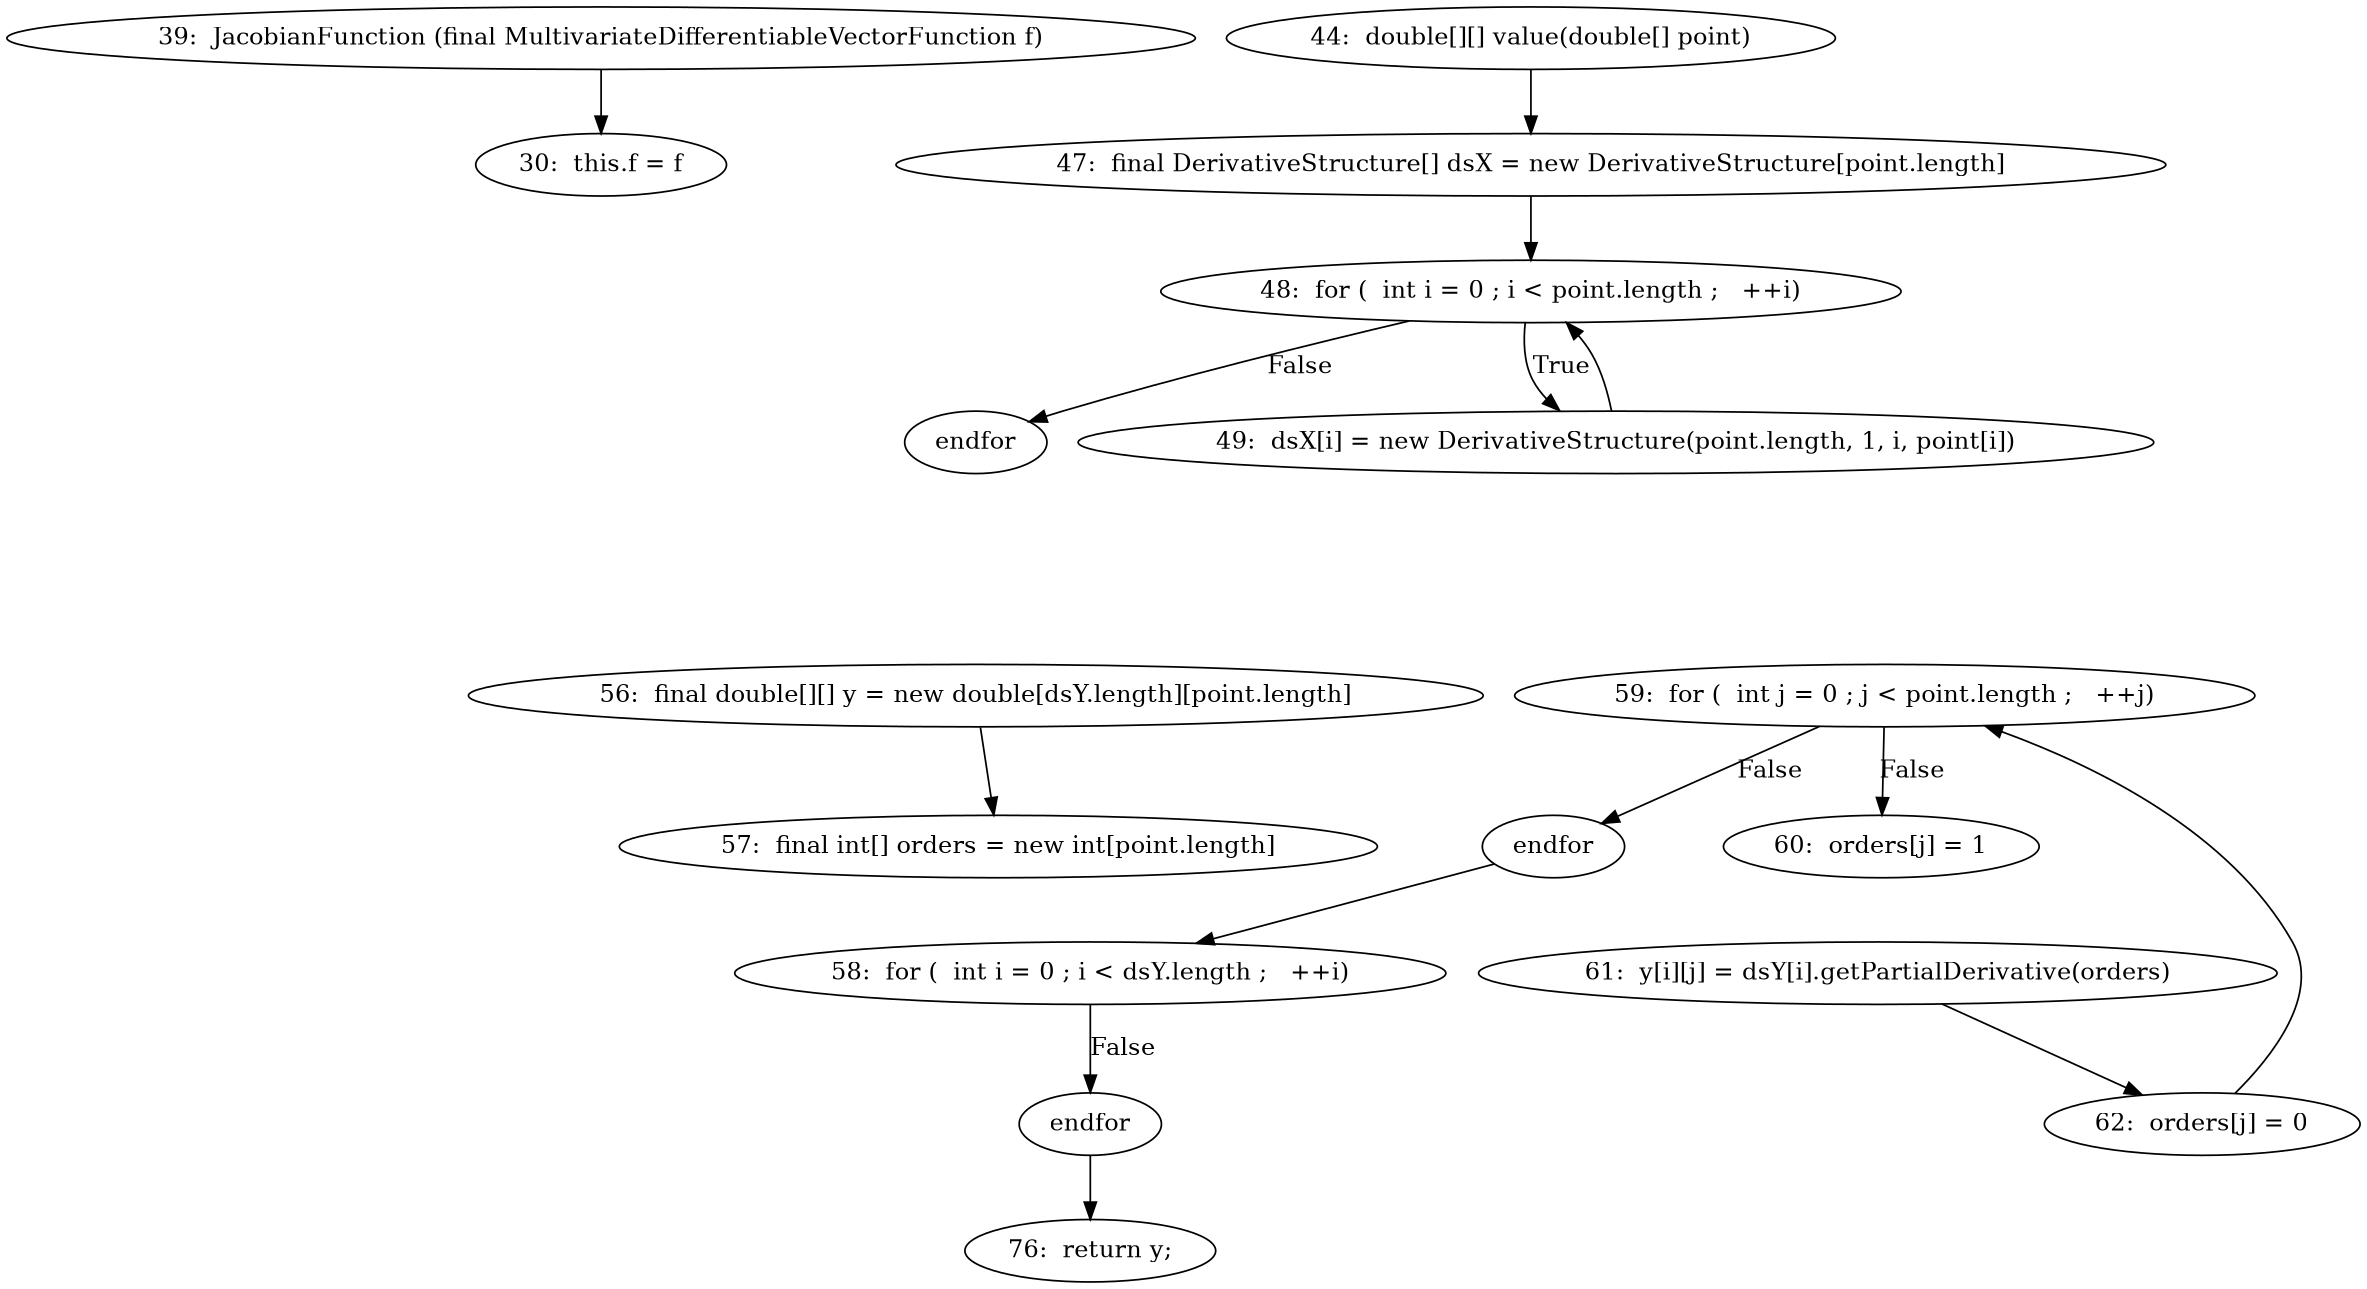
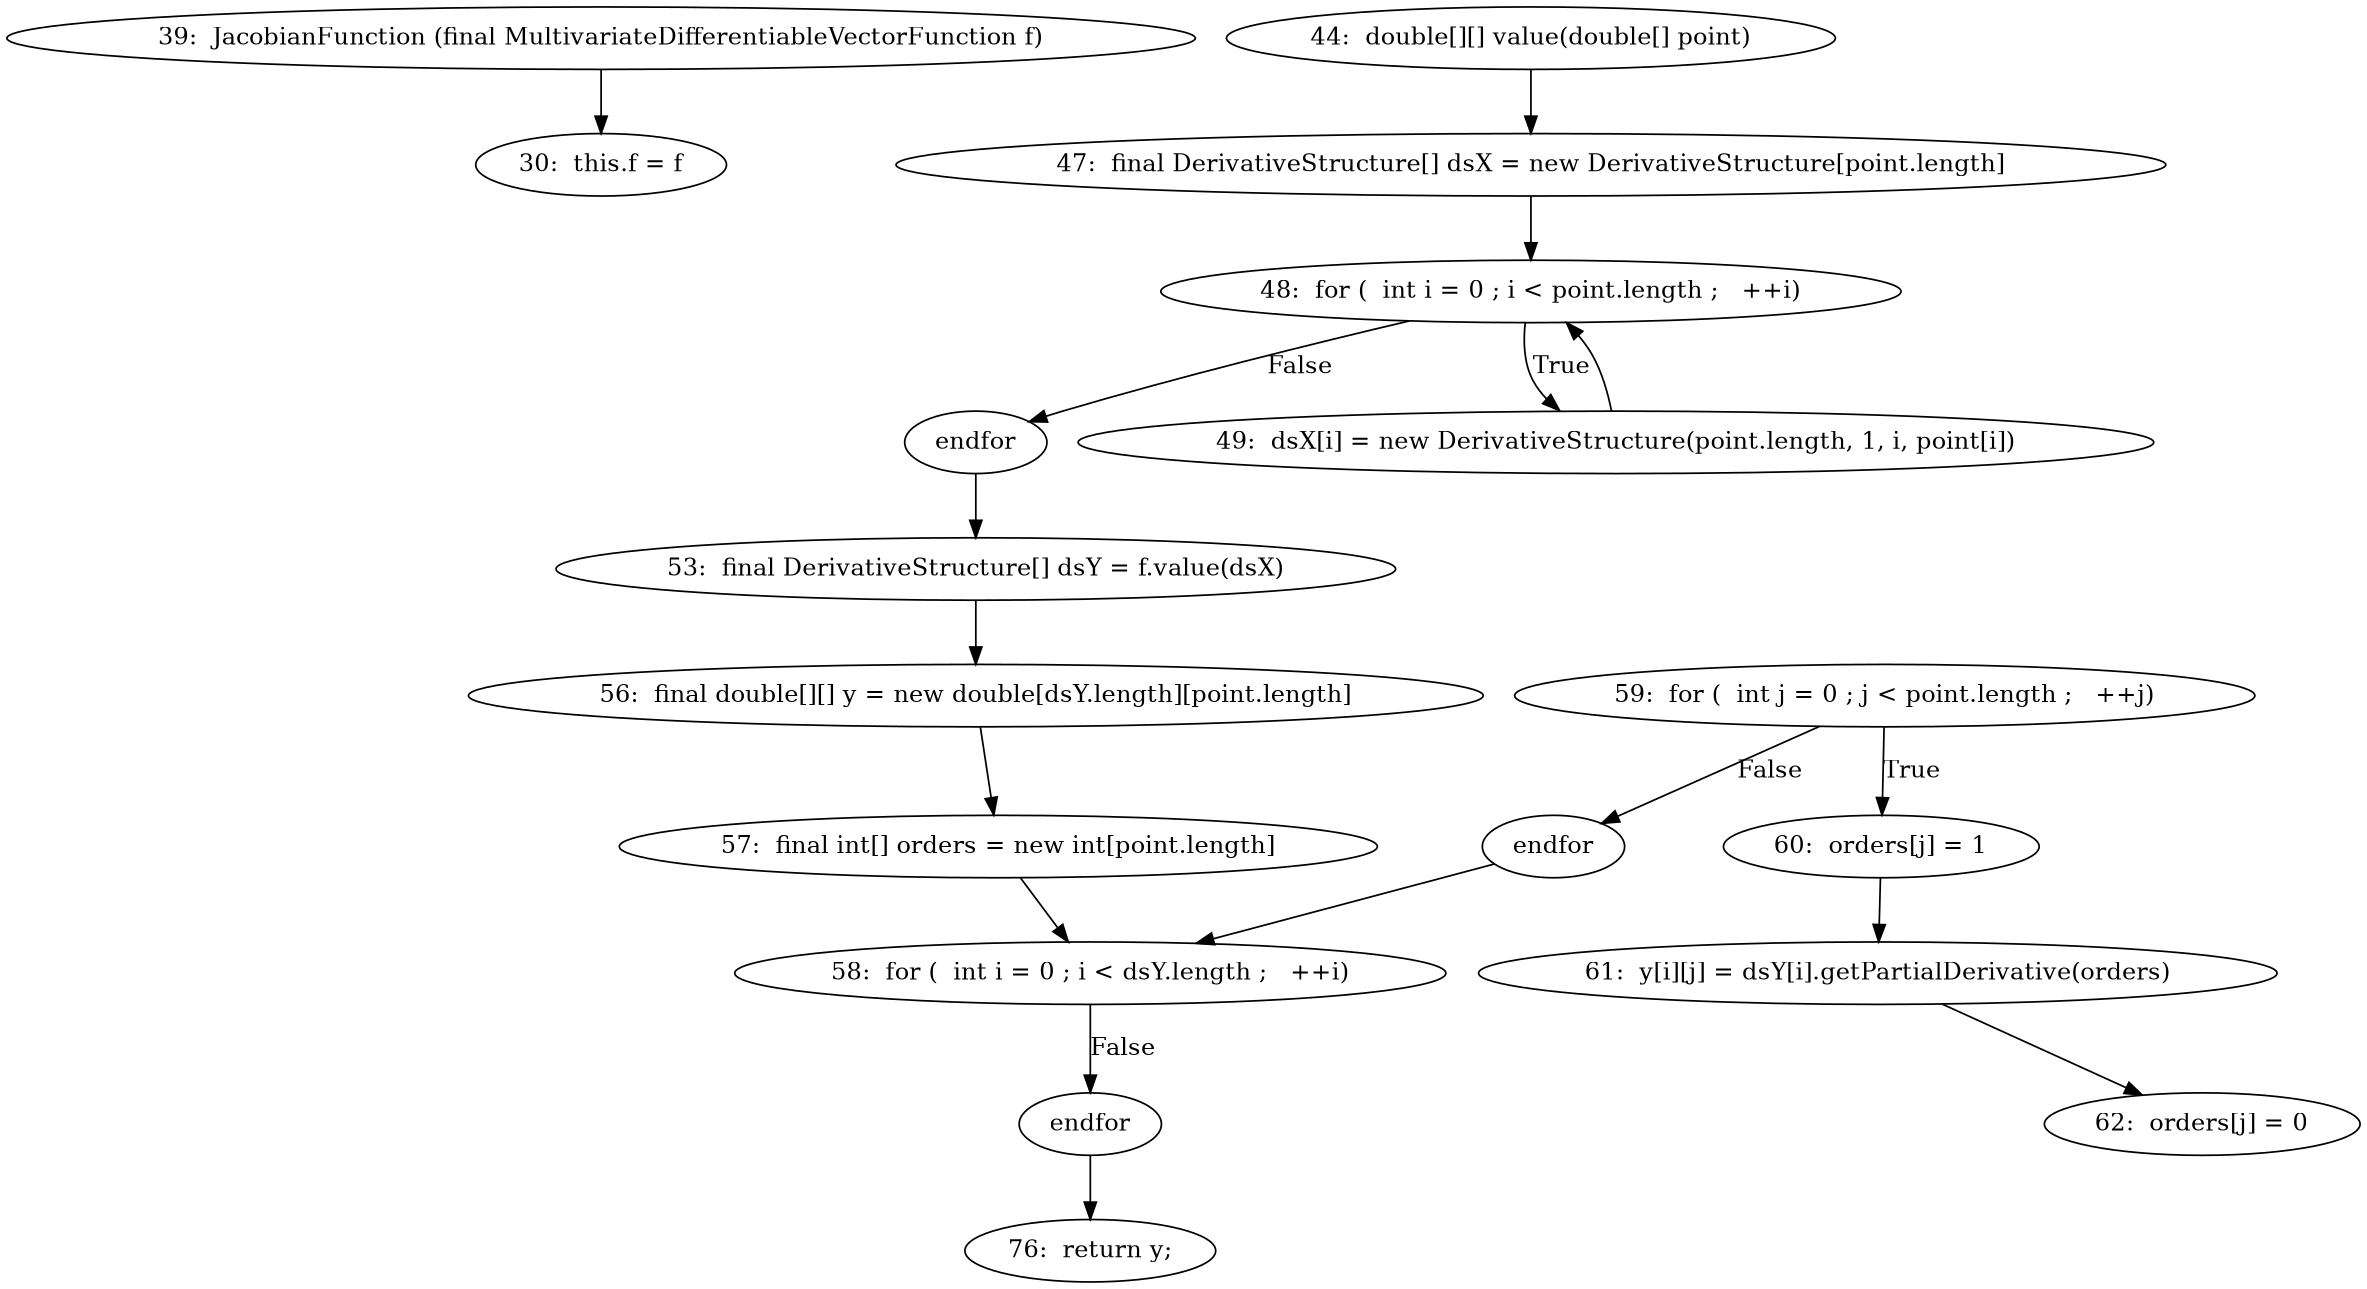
node "53:  final DerivativeStructure[] dsY = f.value(dsX)": added
edge "59:  for (  int j = 0 ; j < point.length ;   ++j)" -> "60:  orders[j] = 1": label "False" -> "True"
edge "62:  orders[j] = 0" -> "59:  for (  int j = 0 ; j < point.length ;   ++j)": removed
edge "60:  orders[j] = 1" -> "61:  y[i][j] = dsY[i].getPartialDerivative(orders)": added
edge "57:  final int[] orders = new int[point.length]" -> "58:  for (  int i = 0 ; i < dsY.length ;   ++i)": added
